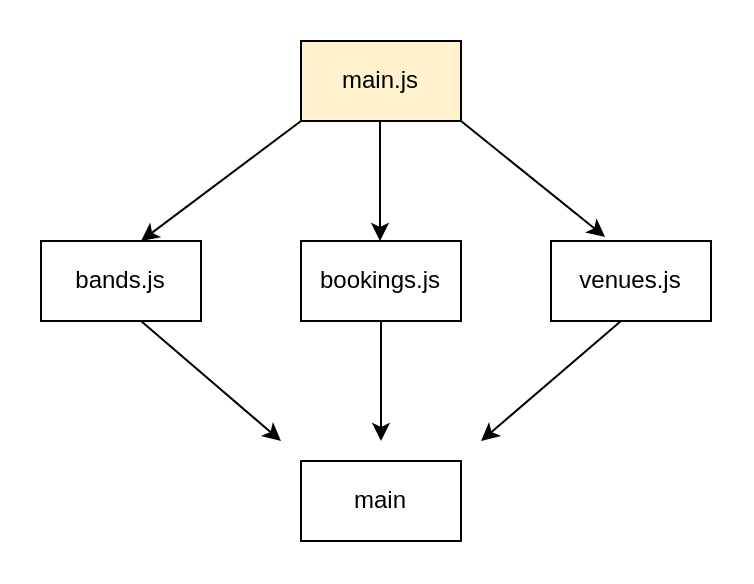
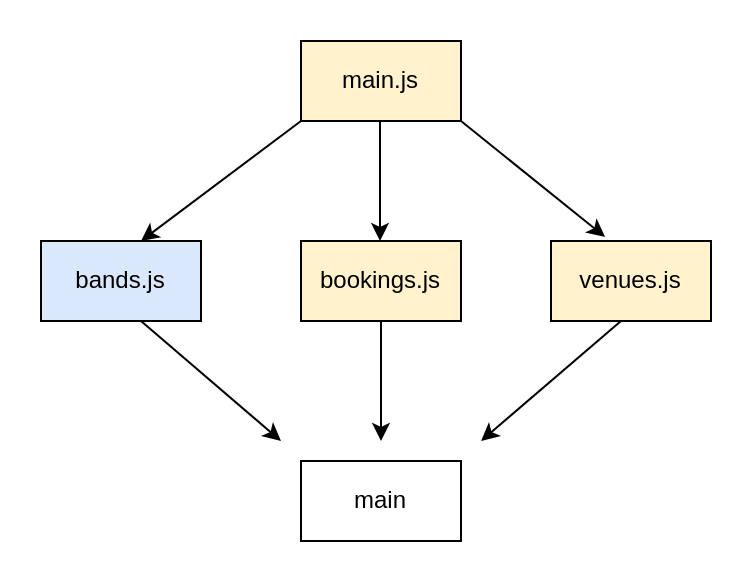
node "bands.js": fillcolor #ffffff -> #dae8fc
node "bookings.js": fillcolor #ffffff -> #fff2cc
node "venues.js": fillcolor #ffffff -> #fff2cc
